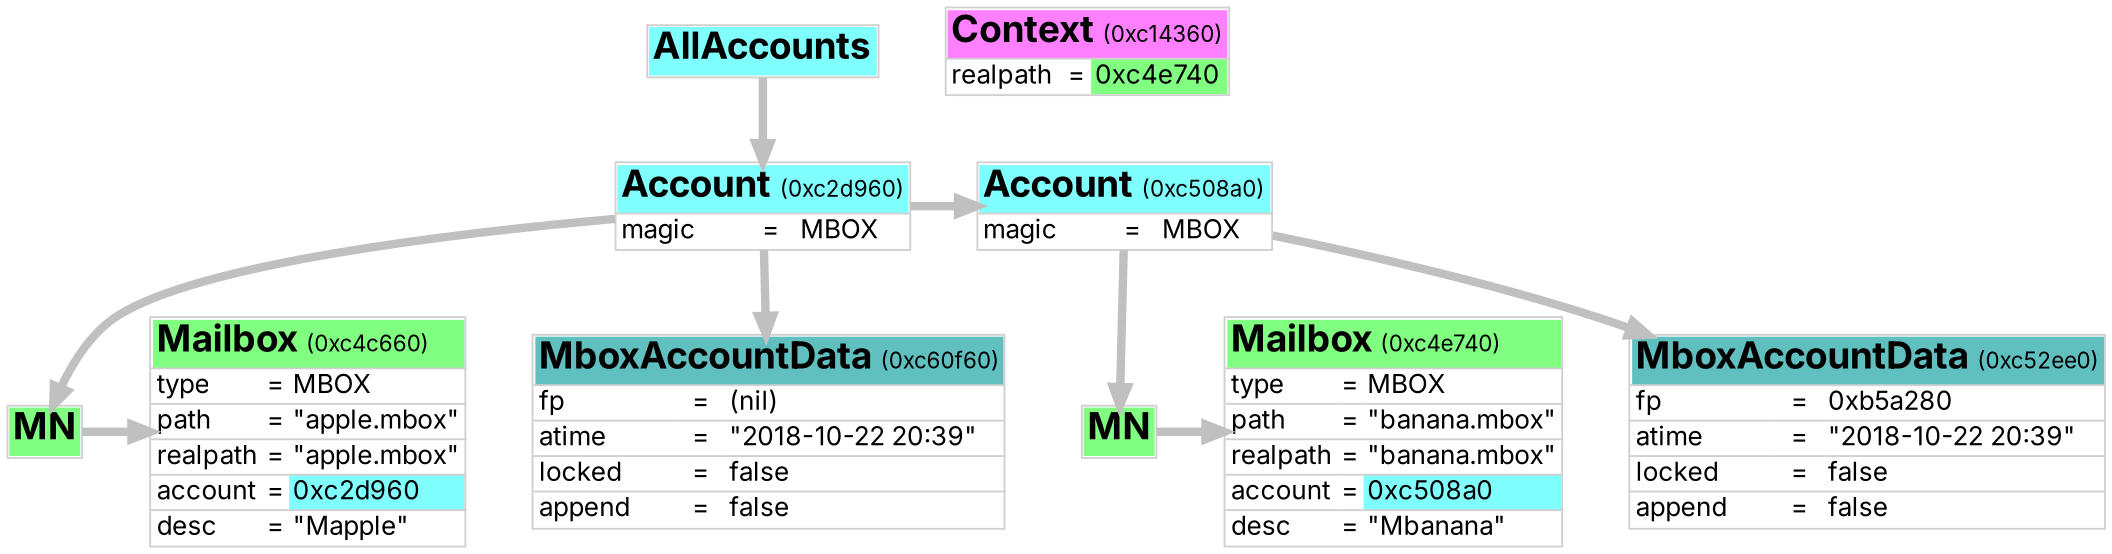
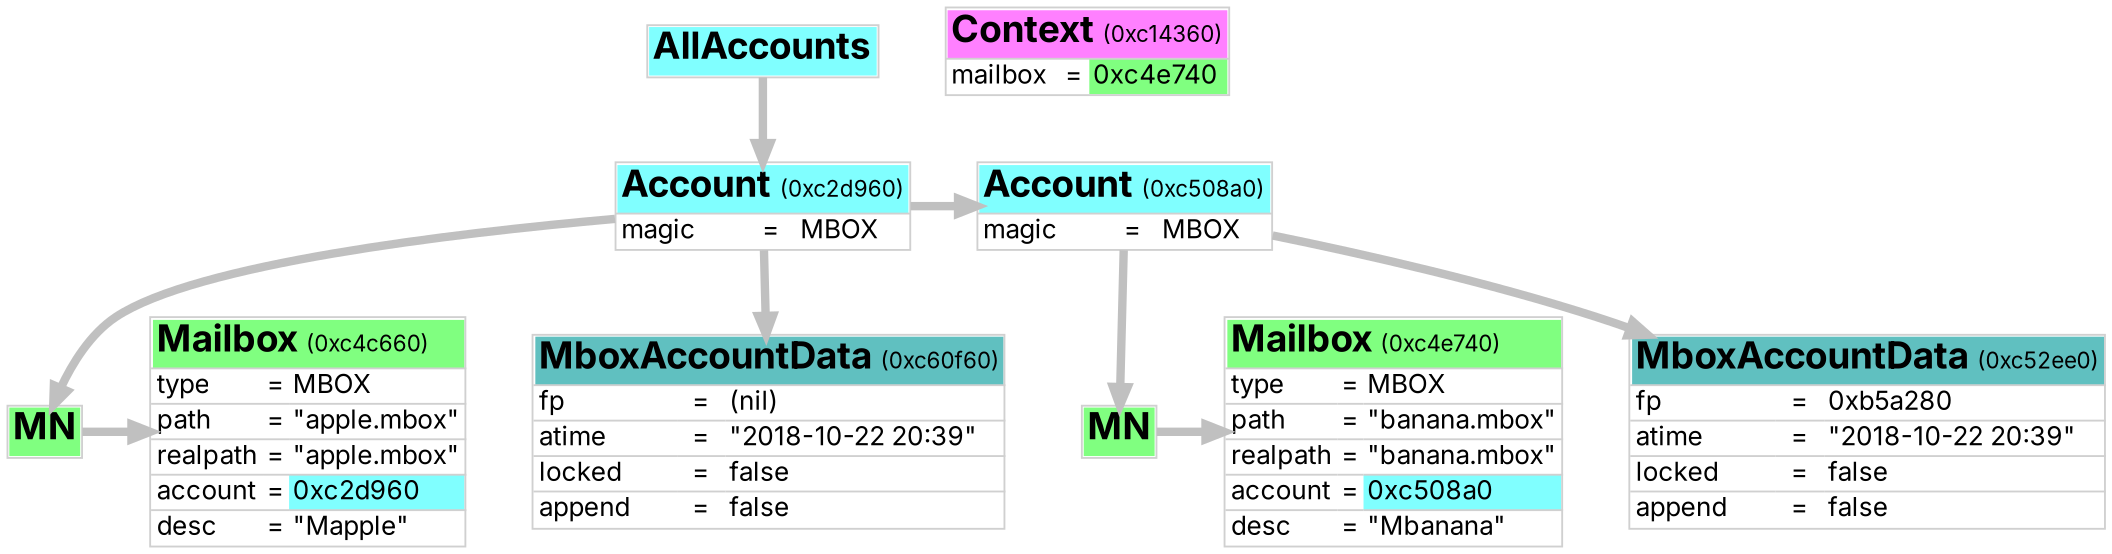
node "Context": text "realpath" -> "mailbox"
